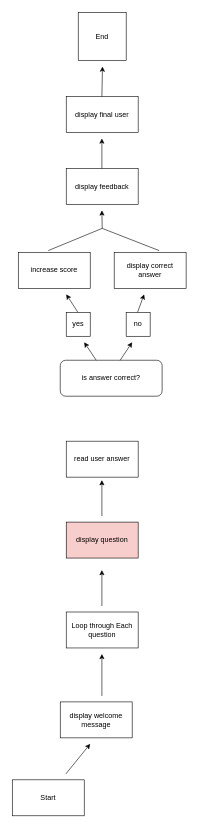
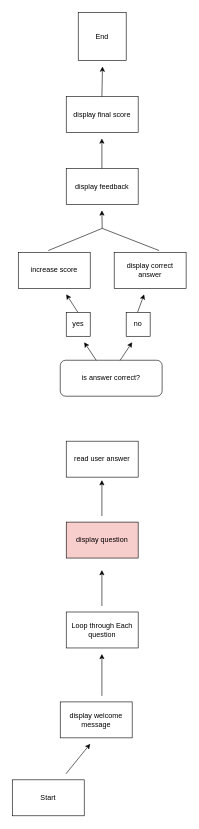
node "display final user": label "display final user" -> "display final score"
